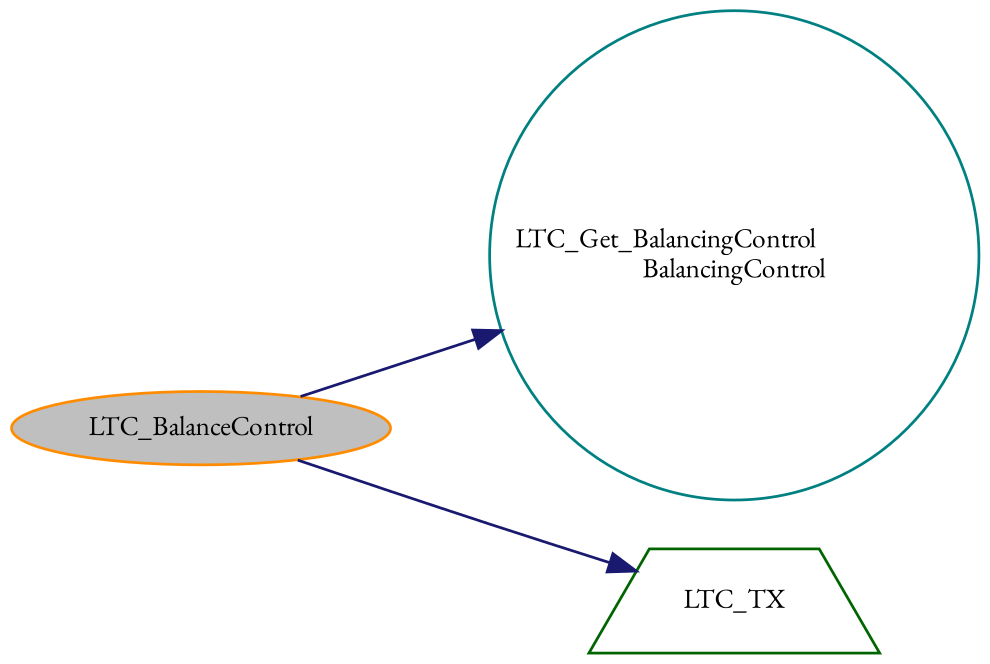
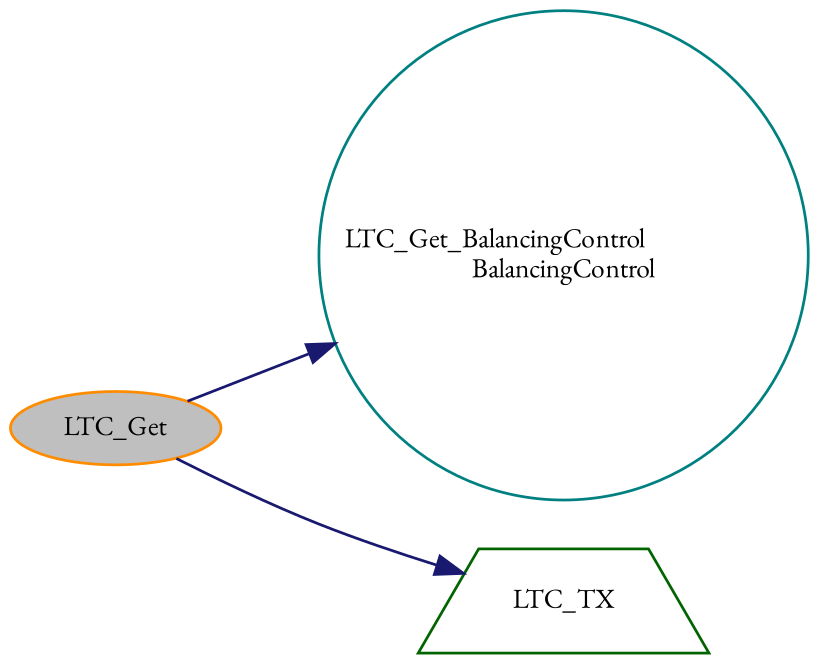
node "LTC_BalanceControl": label "LTC_BalanceControl" -> "LTC_Get"
